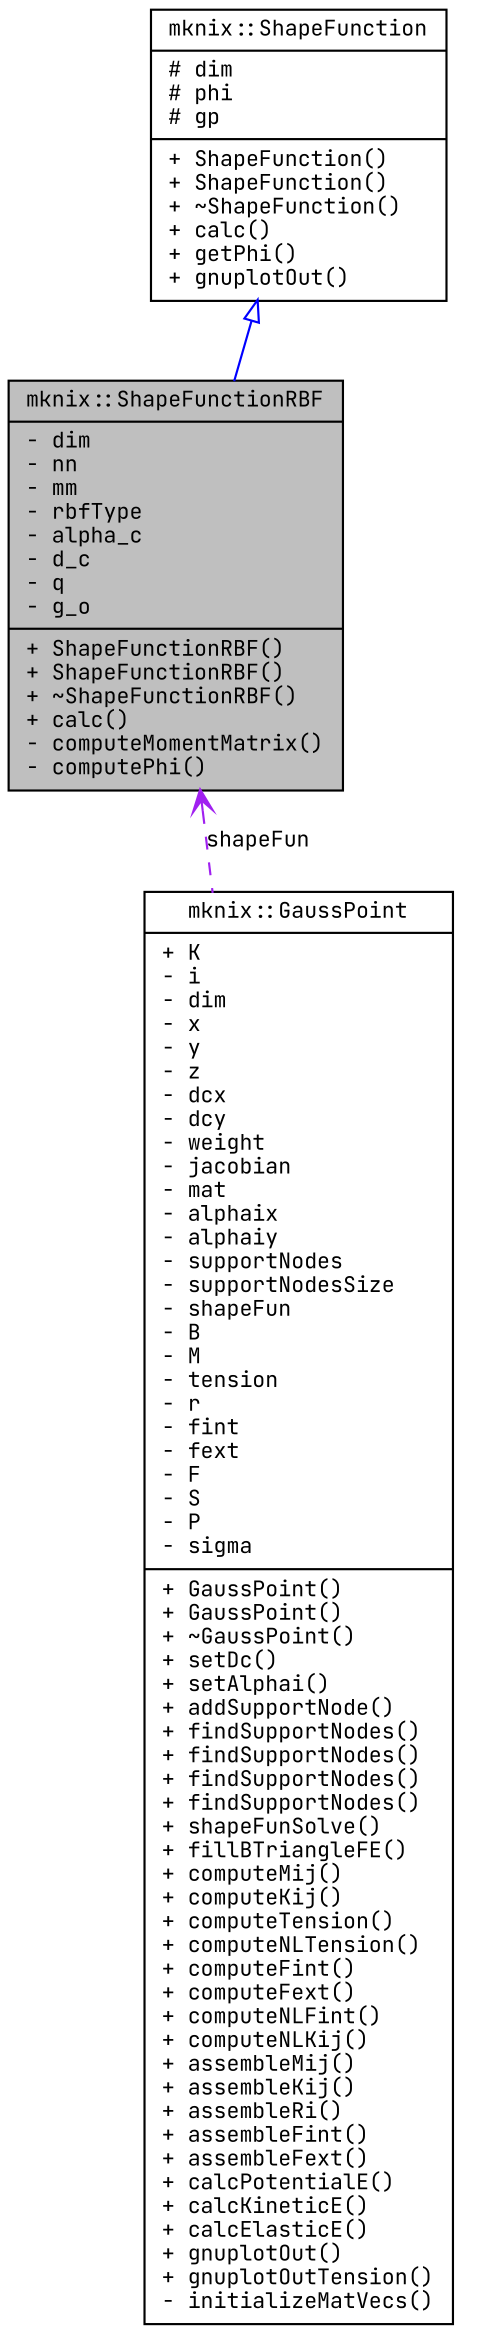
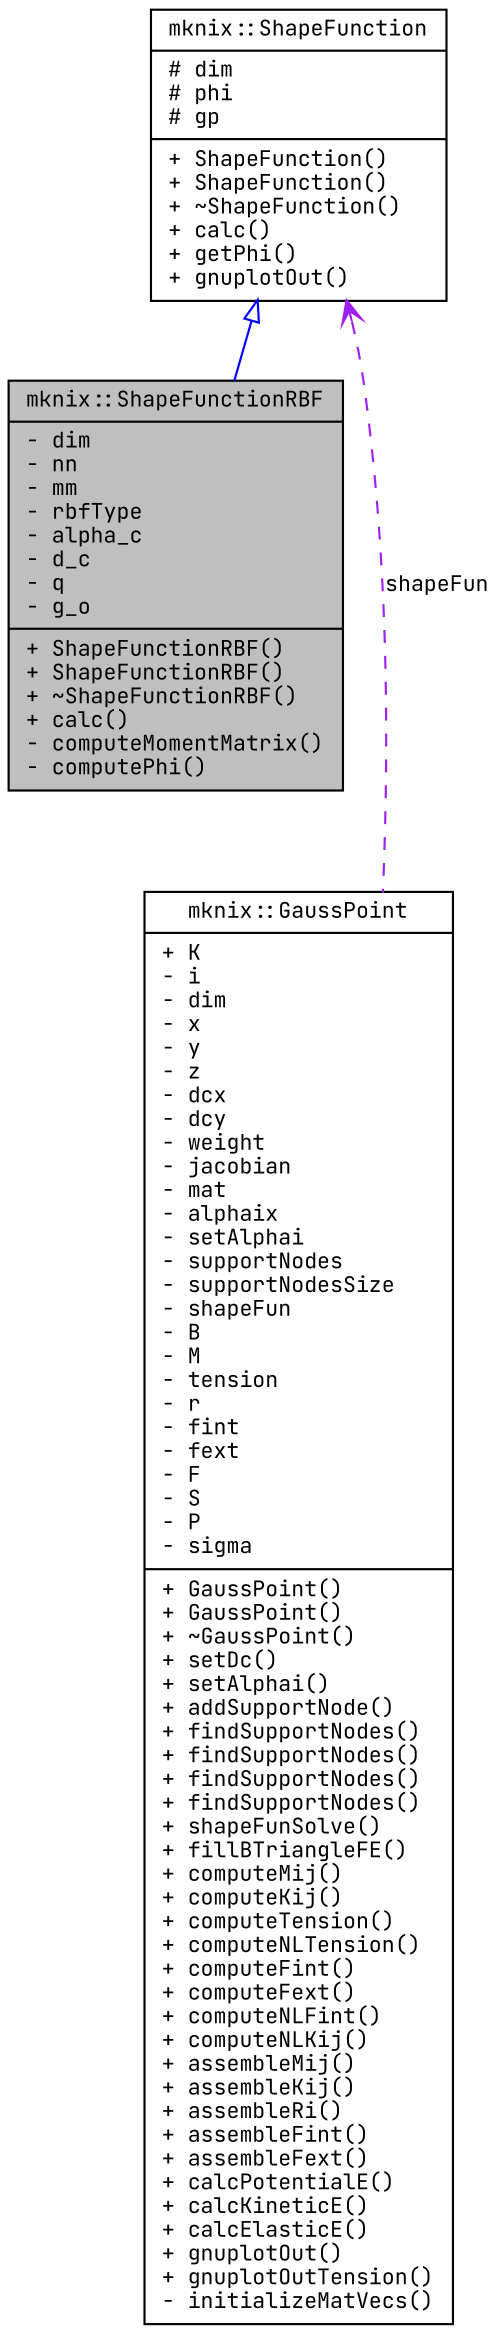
edge "mknix::GaussPoint" -> "mknix::ShapeFunctionRBF": now "mknix::GaussPoint" -> "mknix::ShapeFunction"
node "mknix::GaussPoint": text "- alphaiy" -> "- setAlphai"
